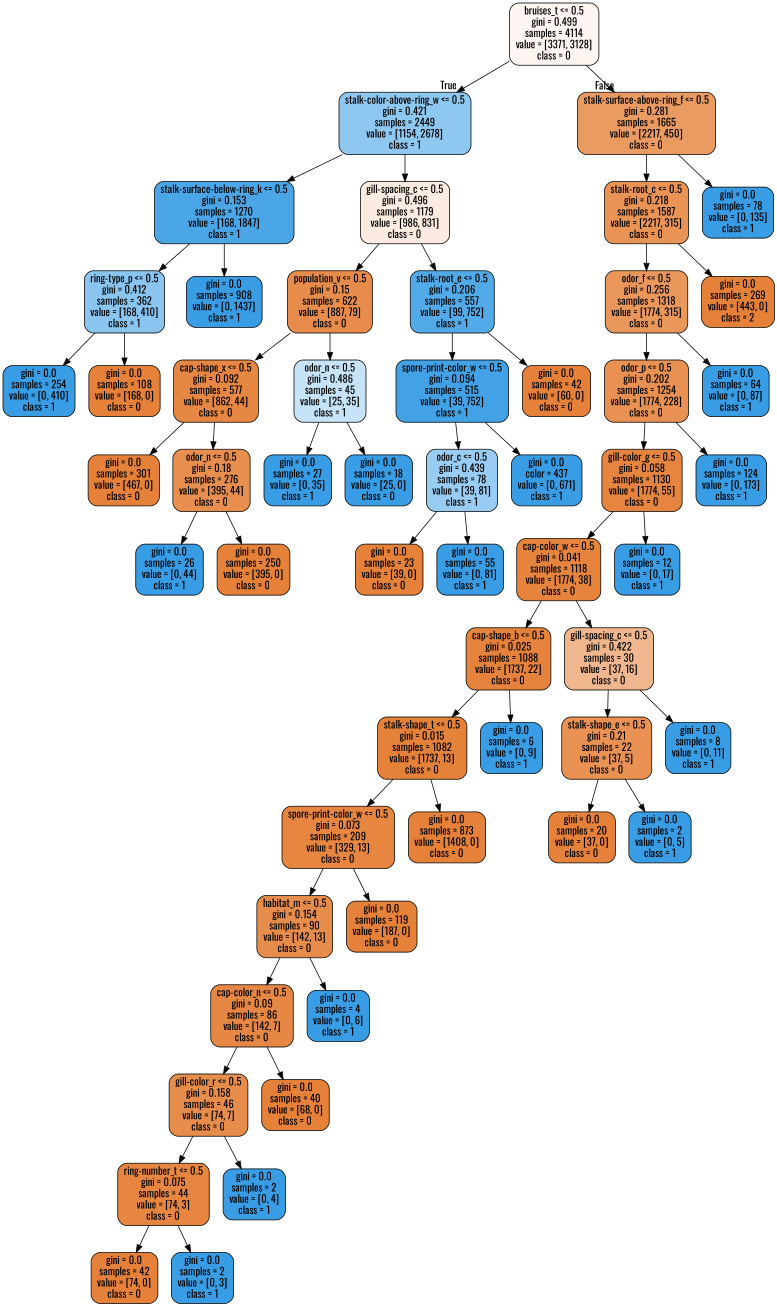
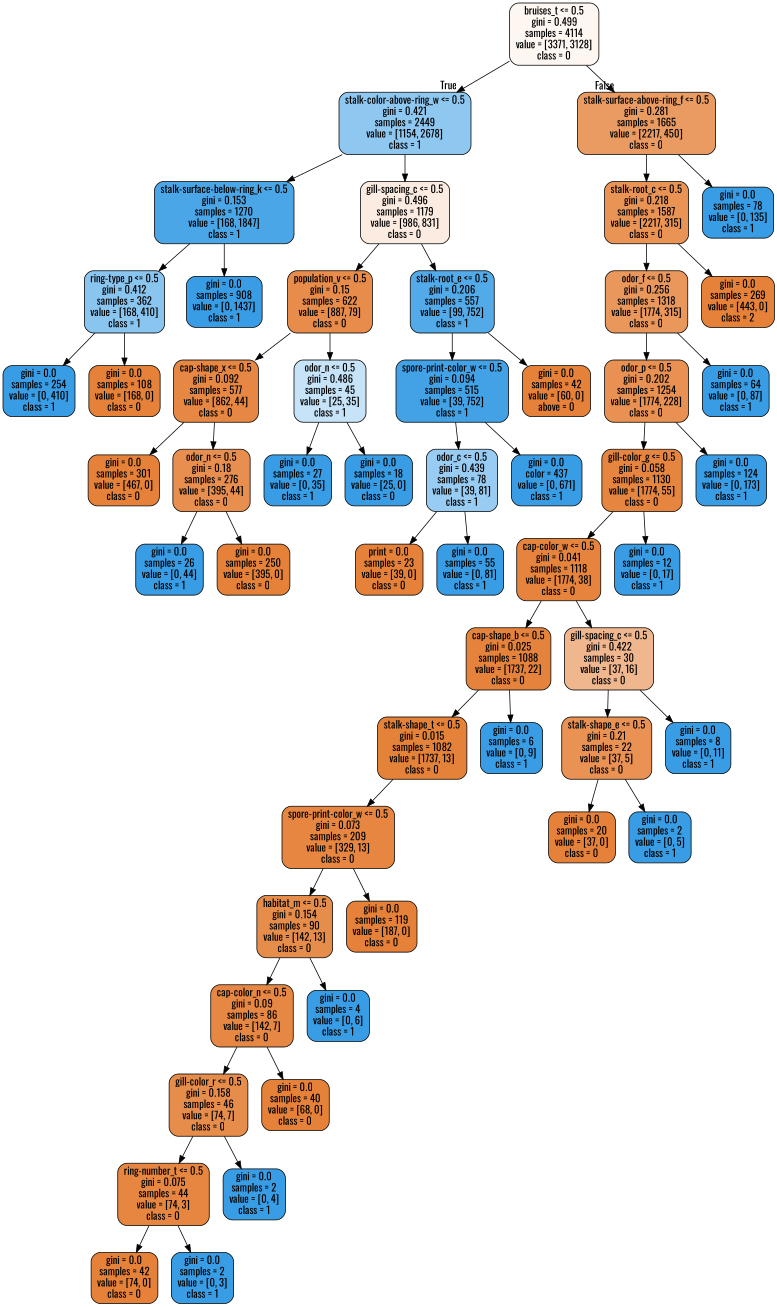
node "gini = 0.0 samples = 42 value = [60, 0] class = 0": label "gini = 0.0 samples = 42 value = [60, 0] class = 0" -> "gini = 0.0 samples = 42 value = [60, 0] above = 0"
node "gini = 0.0 samples = 23 value = [39, 0] class = 0": label "gini = 0.0 samples = 23 value = [39, 0] class = 0" -> "print = 0.0 samples = 23 value = [39, 0] class = 0"
node "gini = 0.0 samples = 873 value = [1408, 0] class = 0": removed
